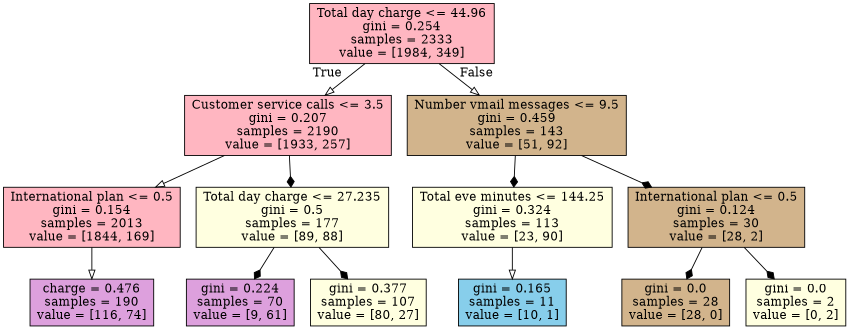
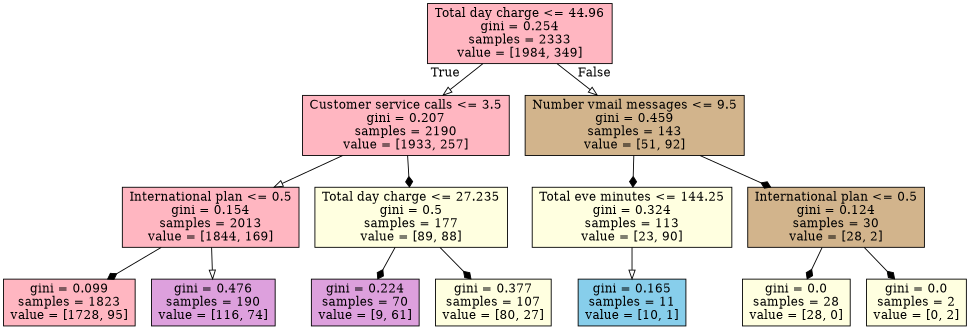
node "gini = 0.099 samples = 1823 value = [1728, 95]": added
node "charge = 0.476 samples = 190 value = [116, 74]": label "charge = 0.476 samples = 190 value = [116, 74]" -> "gini = 0.476 samples = 190 value = [116, 74]"
node "gini = 0.0 samples = 28 value = [28, 0]": fillcolor tan -> lightyellow
